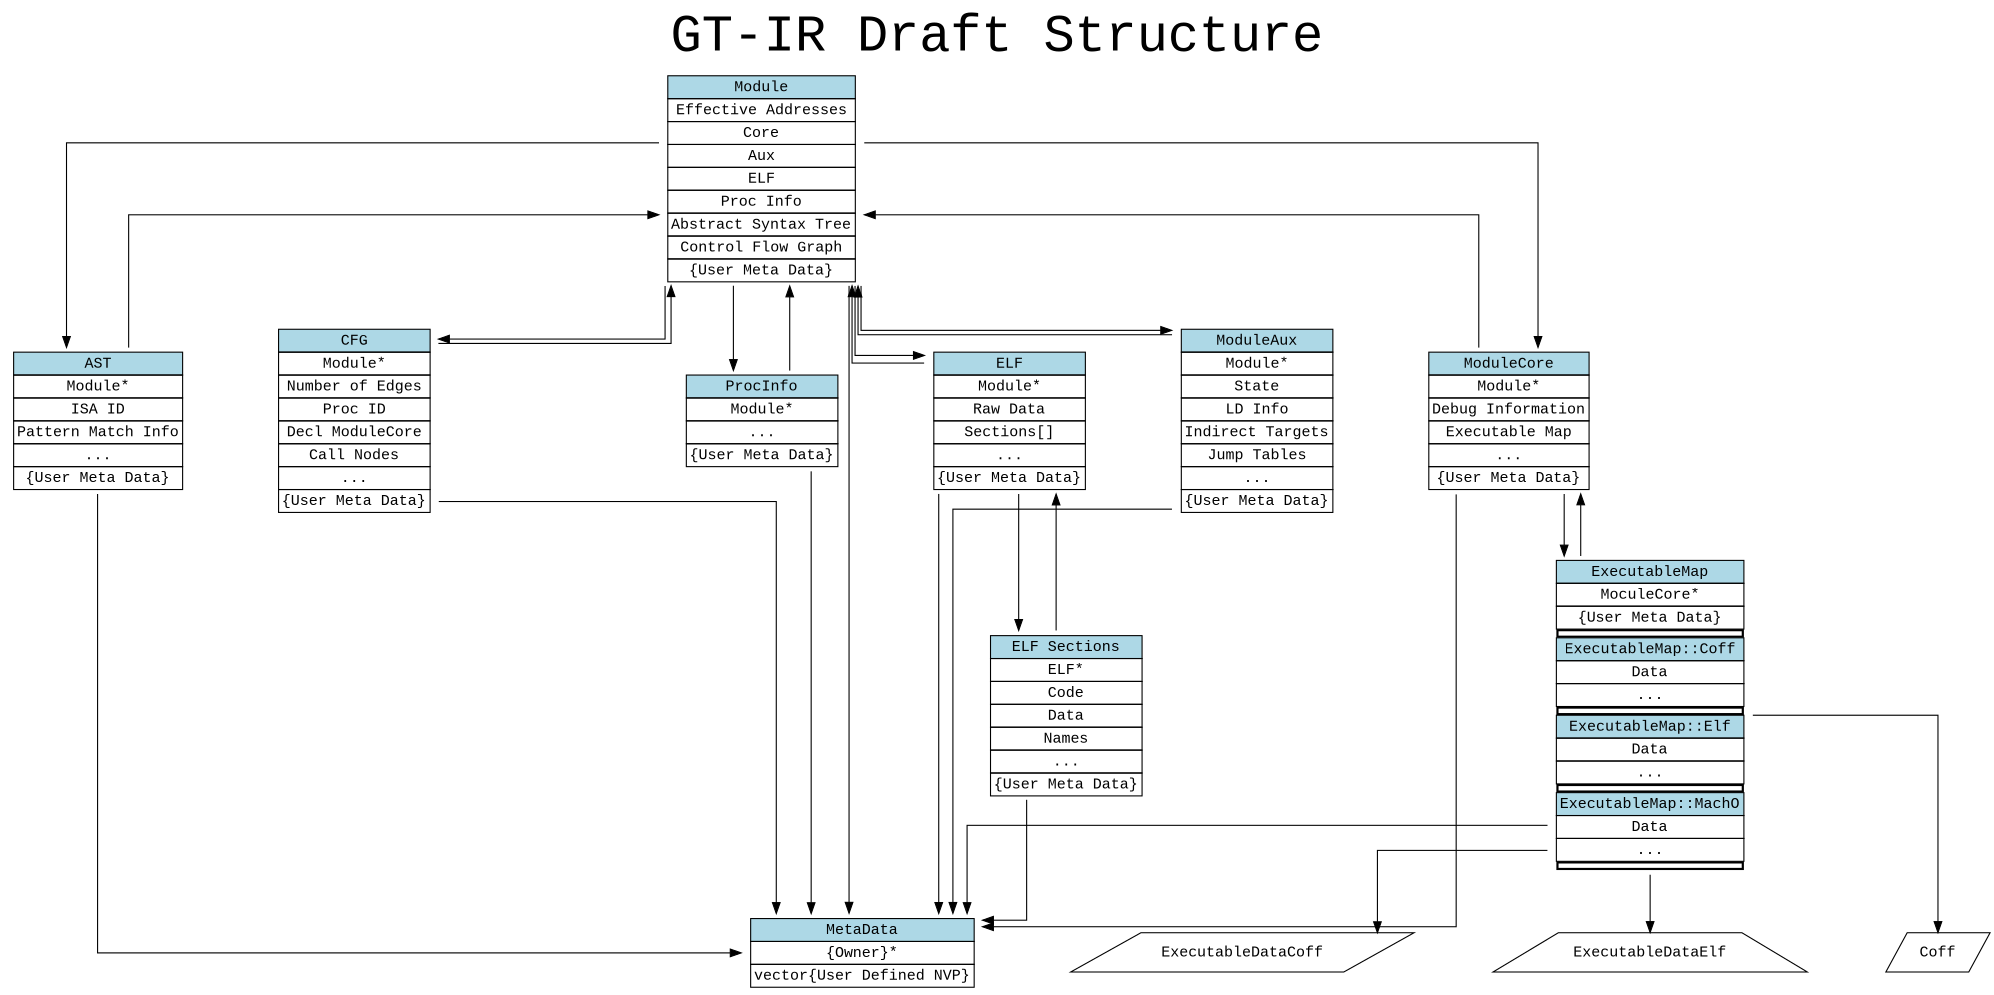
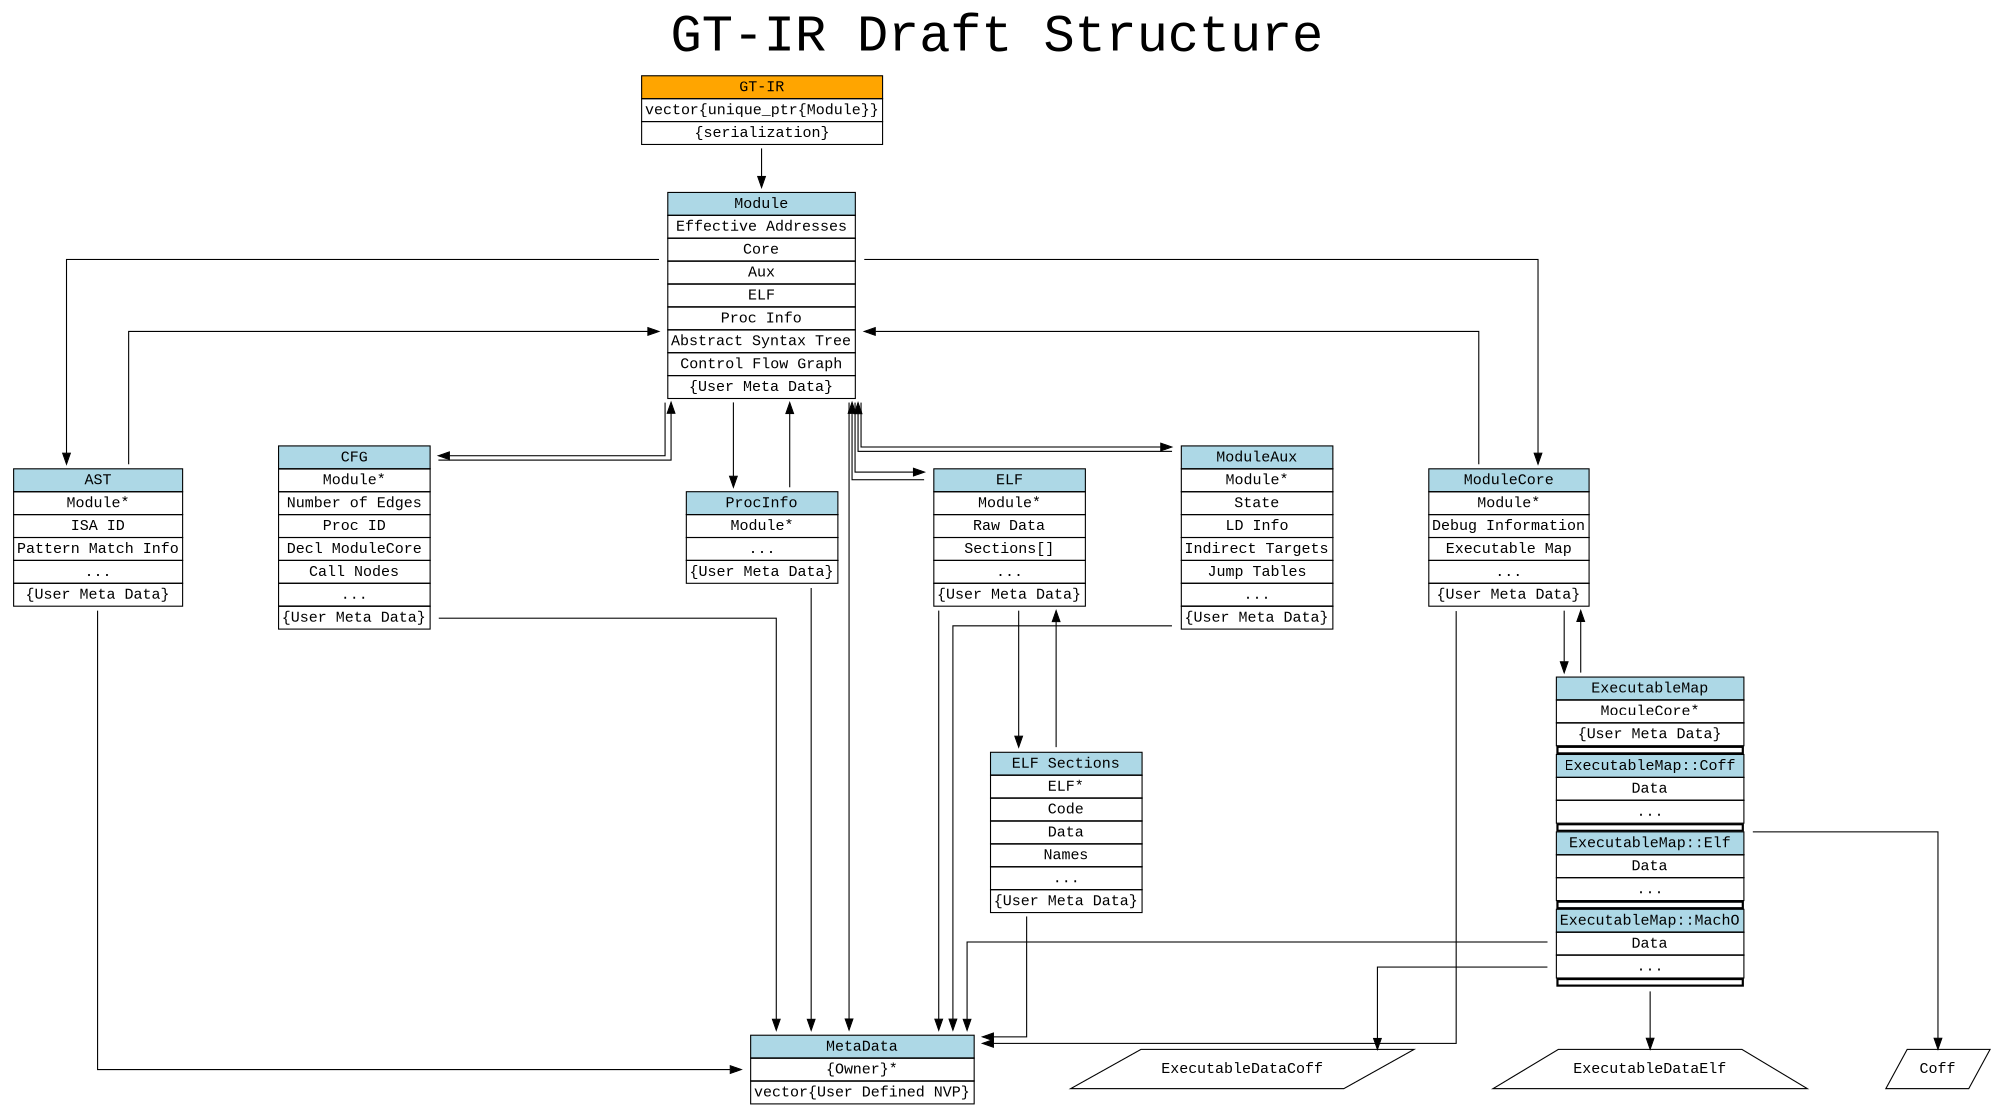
node "GT-IR": added
